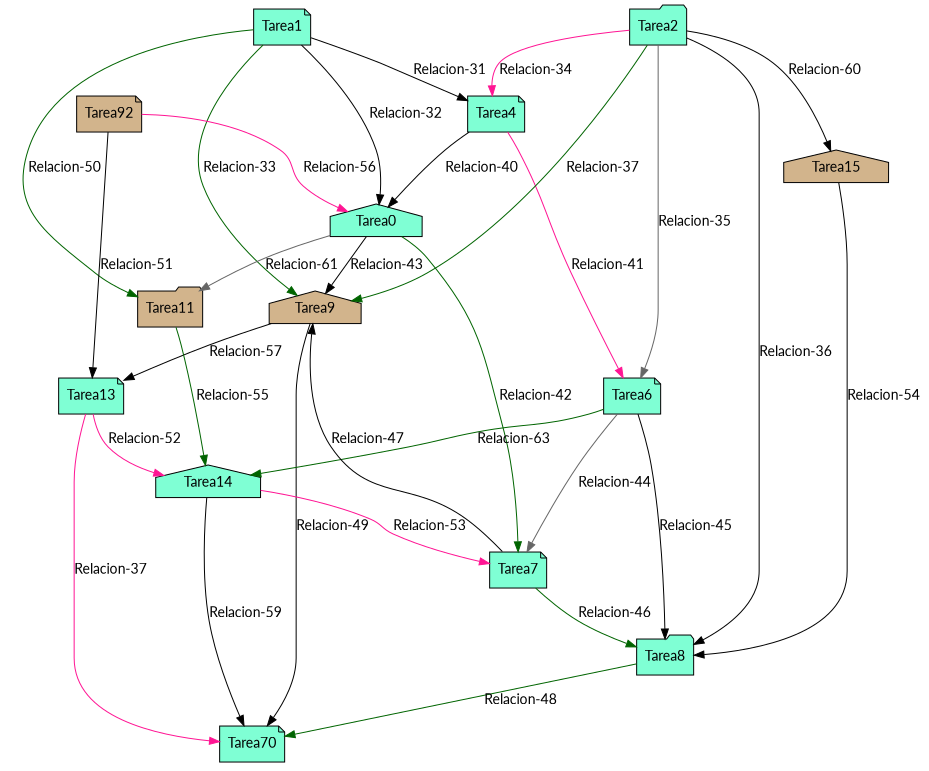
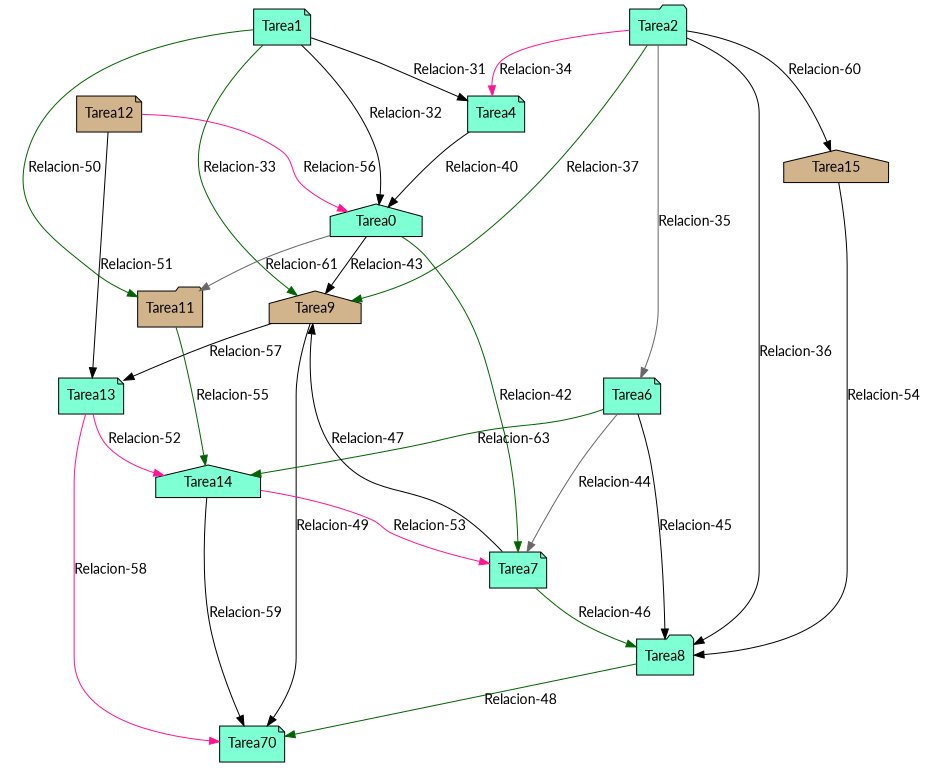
node "Tarea92": label "Tarea92" -> "Tarea12"
edge "Tarea4" -> "Tarea6": removed, label "Relacion-41"
edge "Tarea13" -> "Tarea70": label "Relacion-37" -> "Relacion-58"
